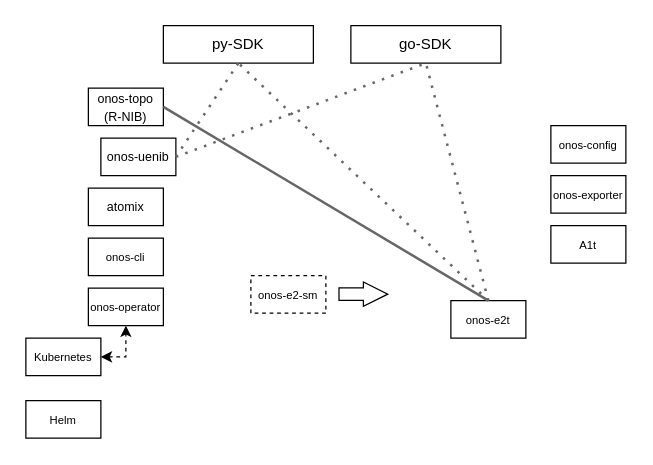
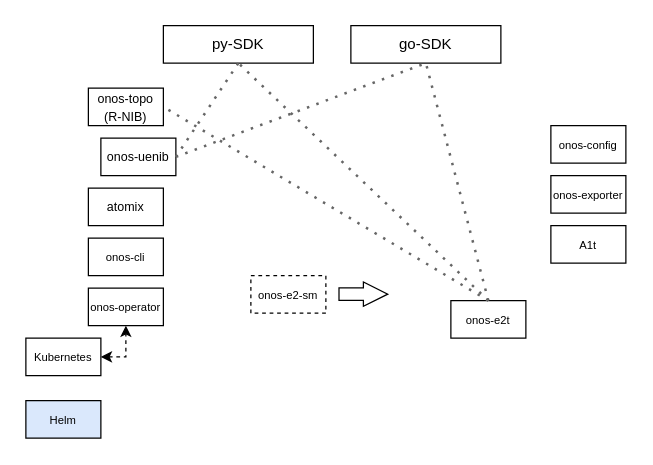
edge "onos-topo (R-NIB)" -- "onos-e2t": style solid -> dashed
node "Helm": fillcolor #ffffff -> #dae8fc
